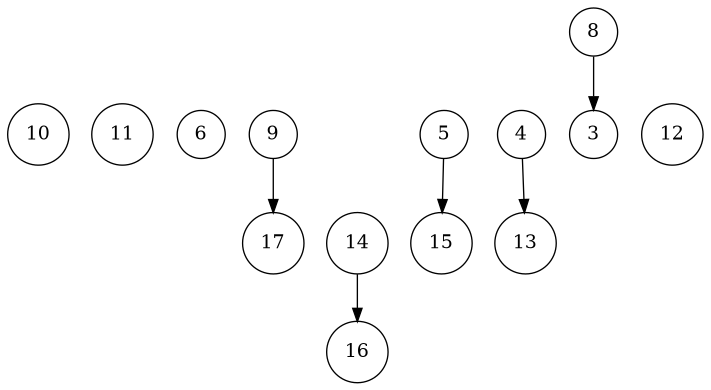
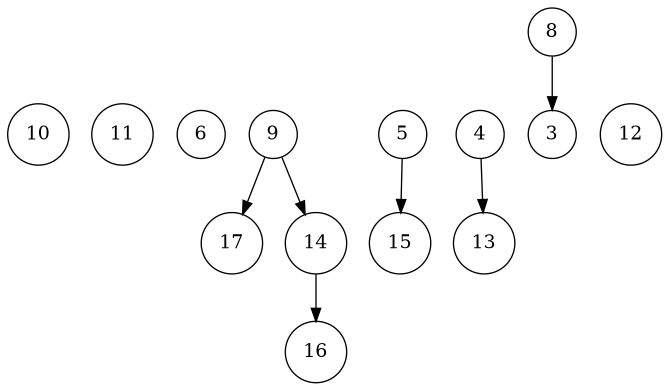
edge "9" -> "14": added
